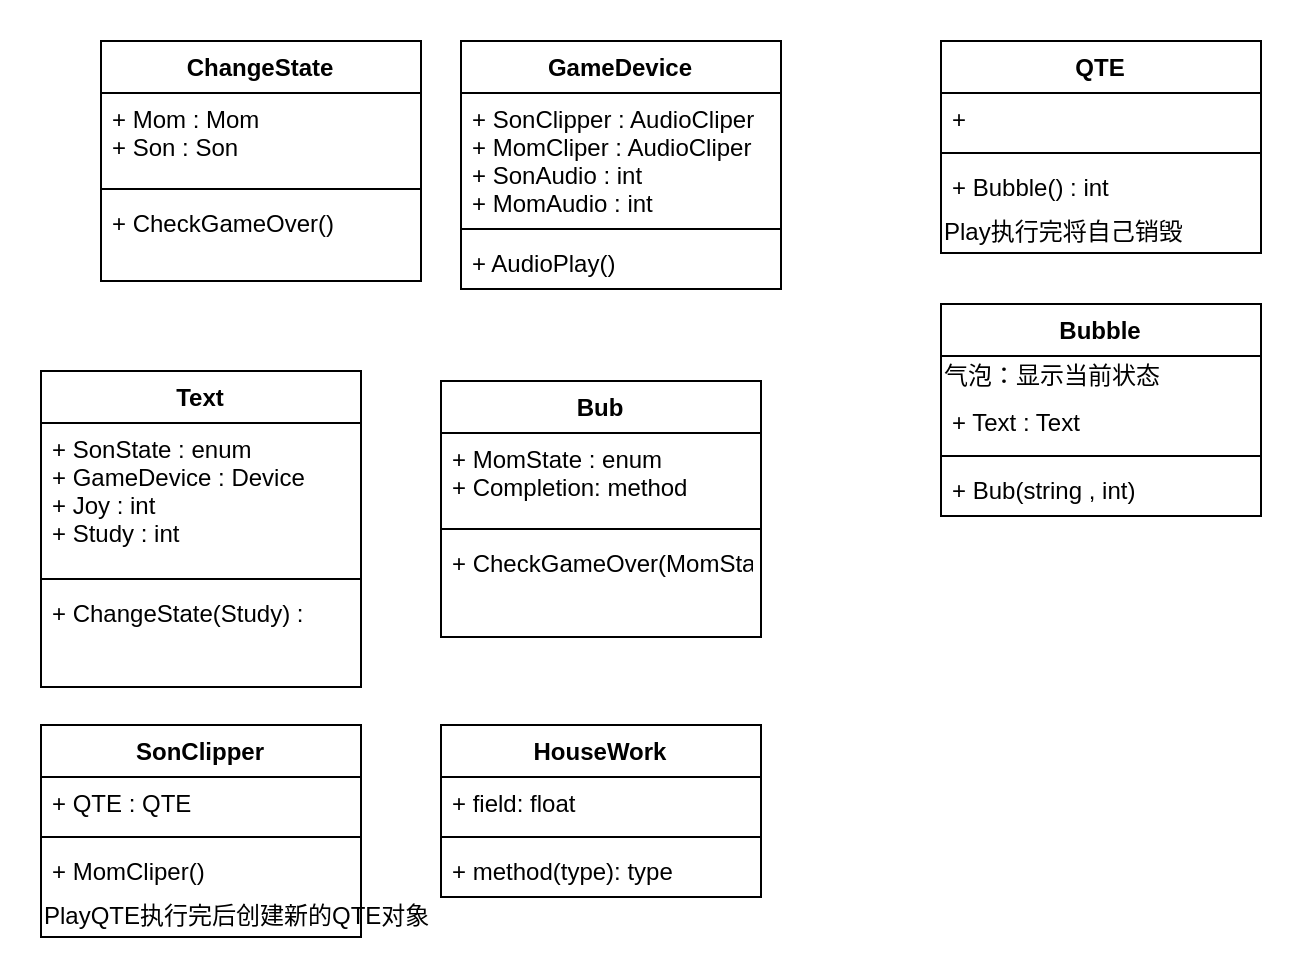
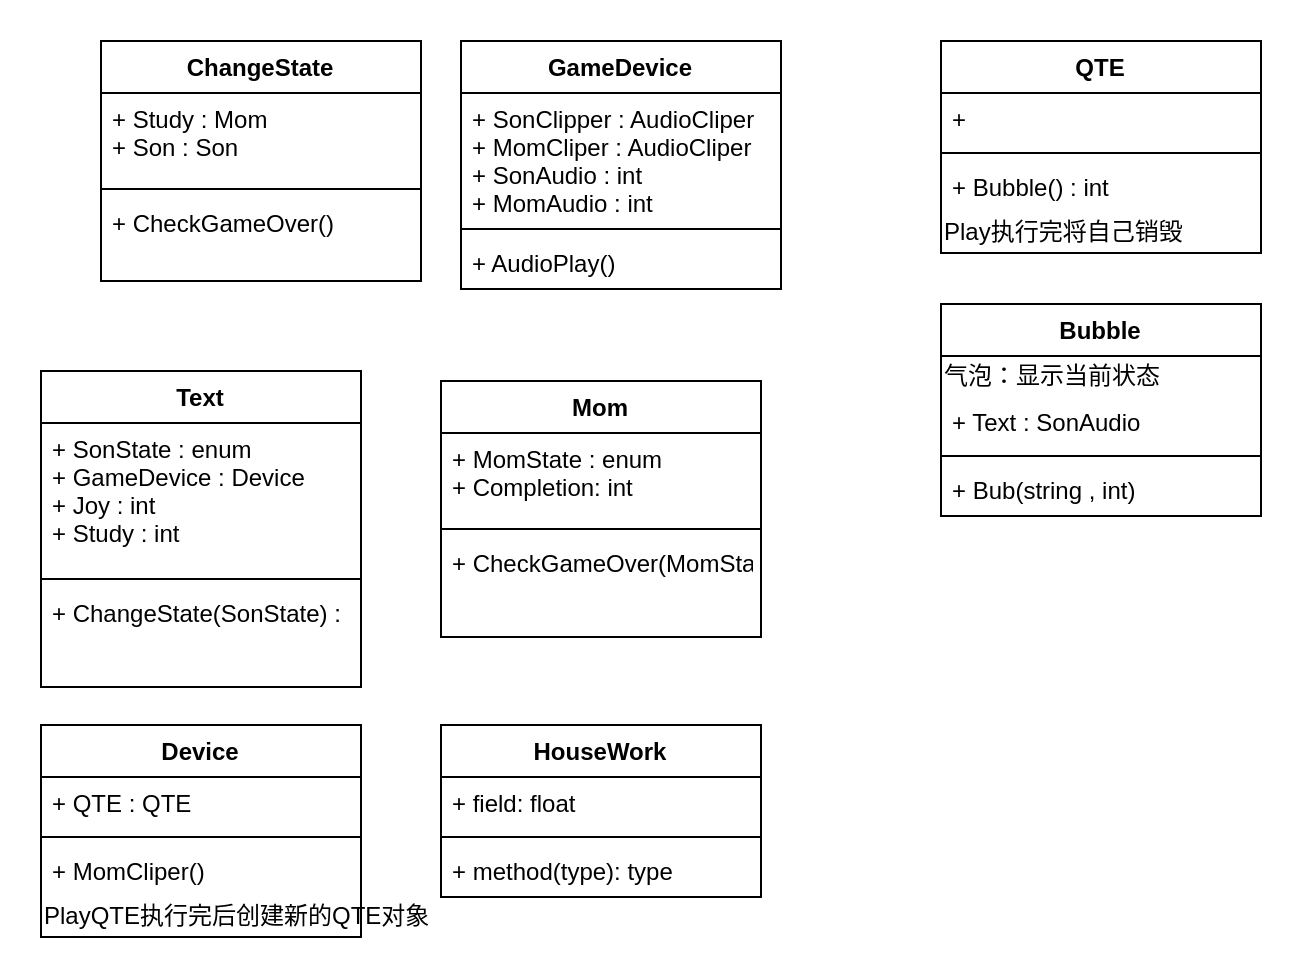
node "+ Mom : Mom + Son : Son": label "+ Mom : Mom + Son : Son" -> "+ Study : Mom + Son : Son"
node "Bub": label "Bub" -> "Mom"
node "+ Text : Text": label "+ Text : Text" -> "+ Text : SonAudio"
node "+ MomState : enum + Completion: method": label "+ MomState : enum + Completion: method" -> "+ MomState : enum + Completion: int"
node "+ ChangeState(Study) :": label "+ ChangeState(Study) :" -> "+ ChangeState(SonState) :"
node "SonClipper": label "SonClipper" -> "Device"
